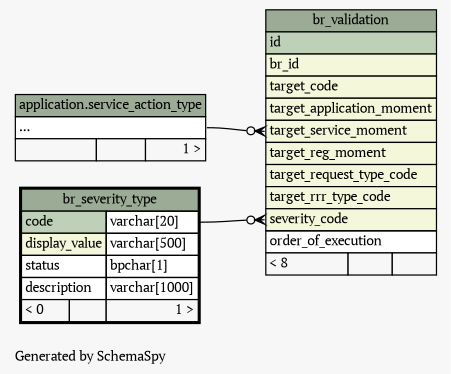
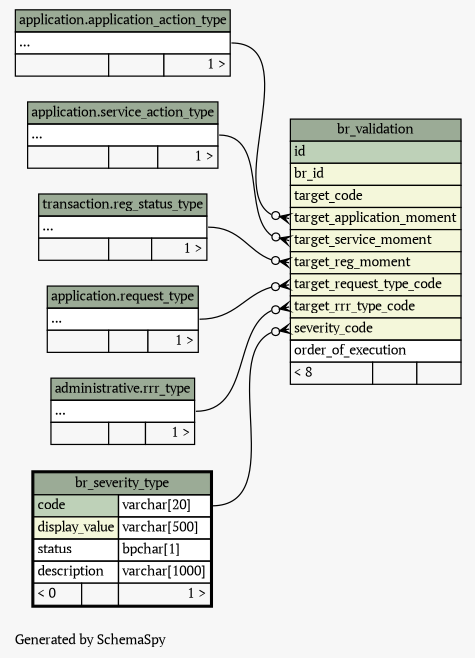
node "application.application_action_type": added
node "transaction.reg_status_type": added
node "application.request_type": added
node "administrative.rrr_type": added
